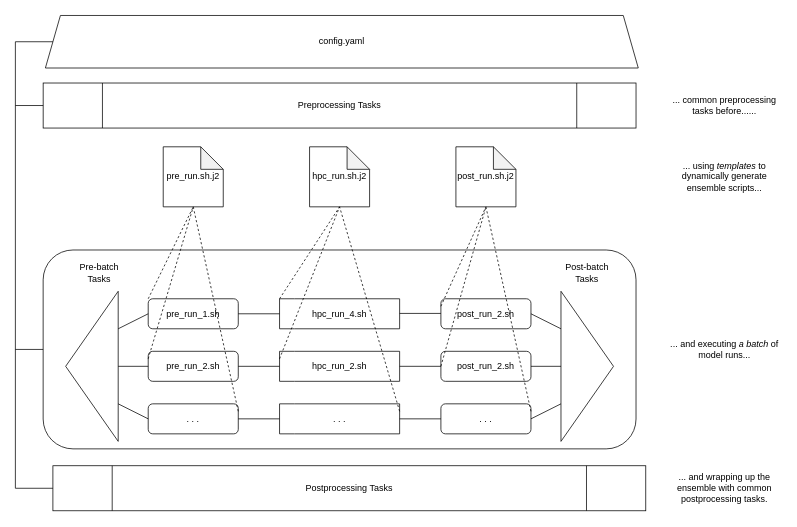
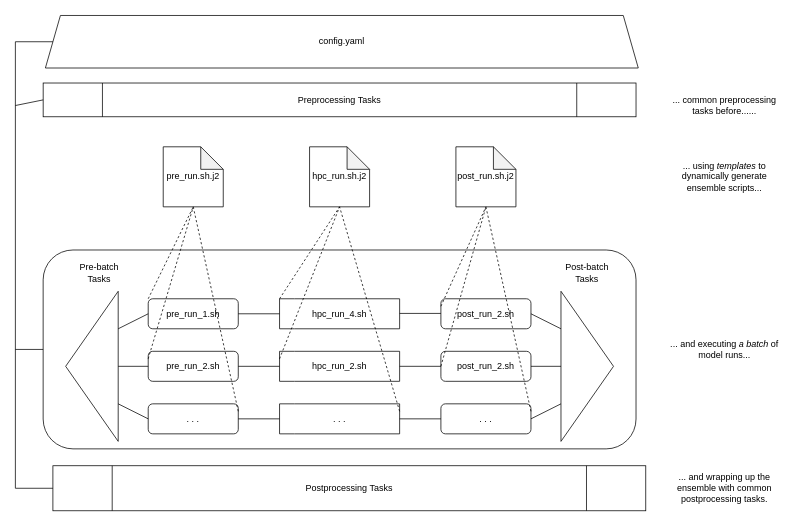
node "Preprocessing Tasks": size 593x45 -> 593x34
